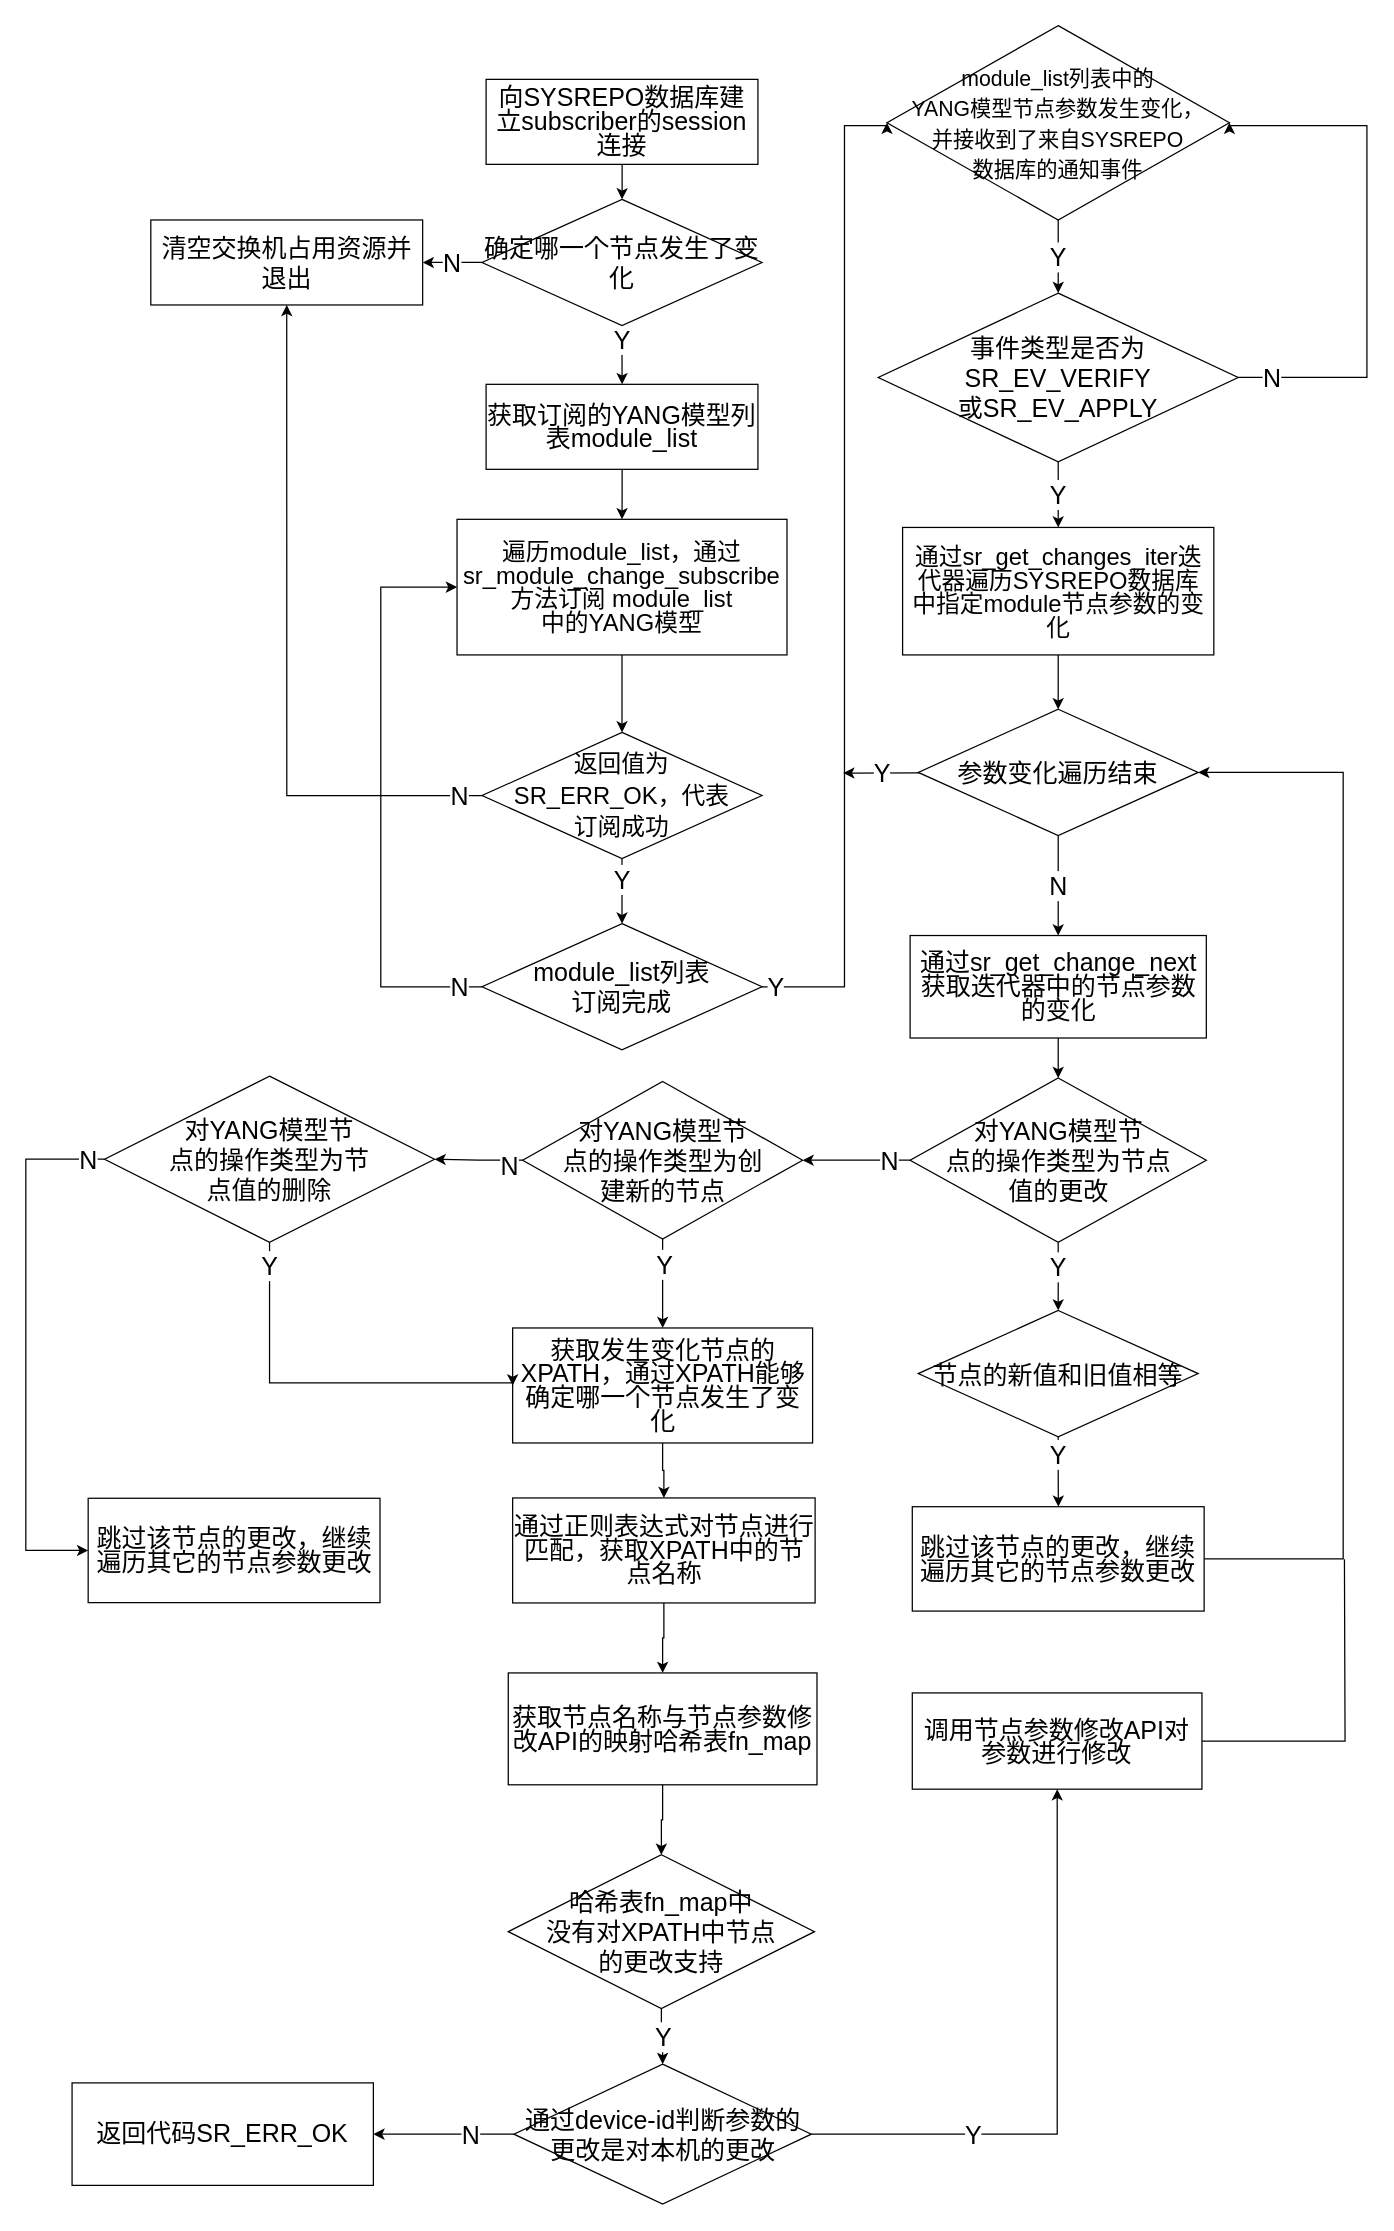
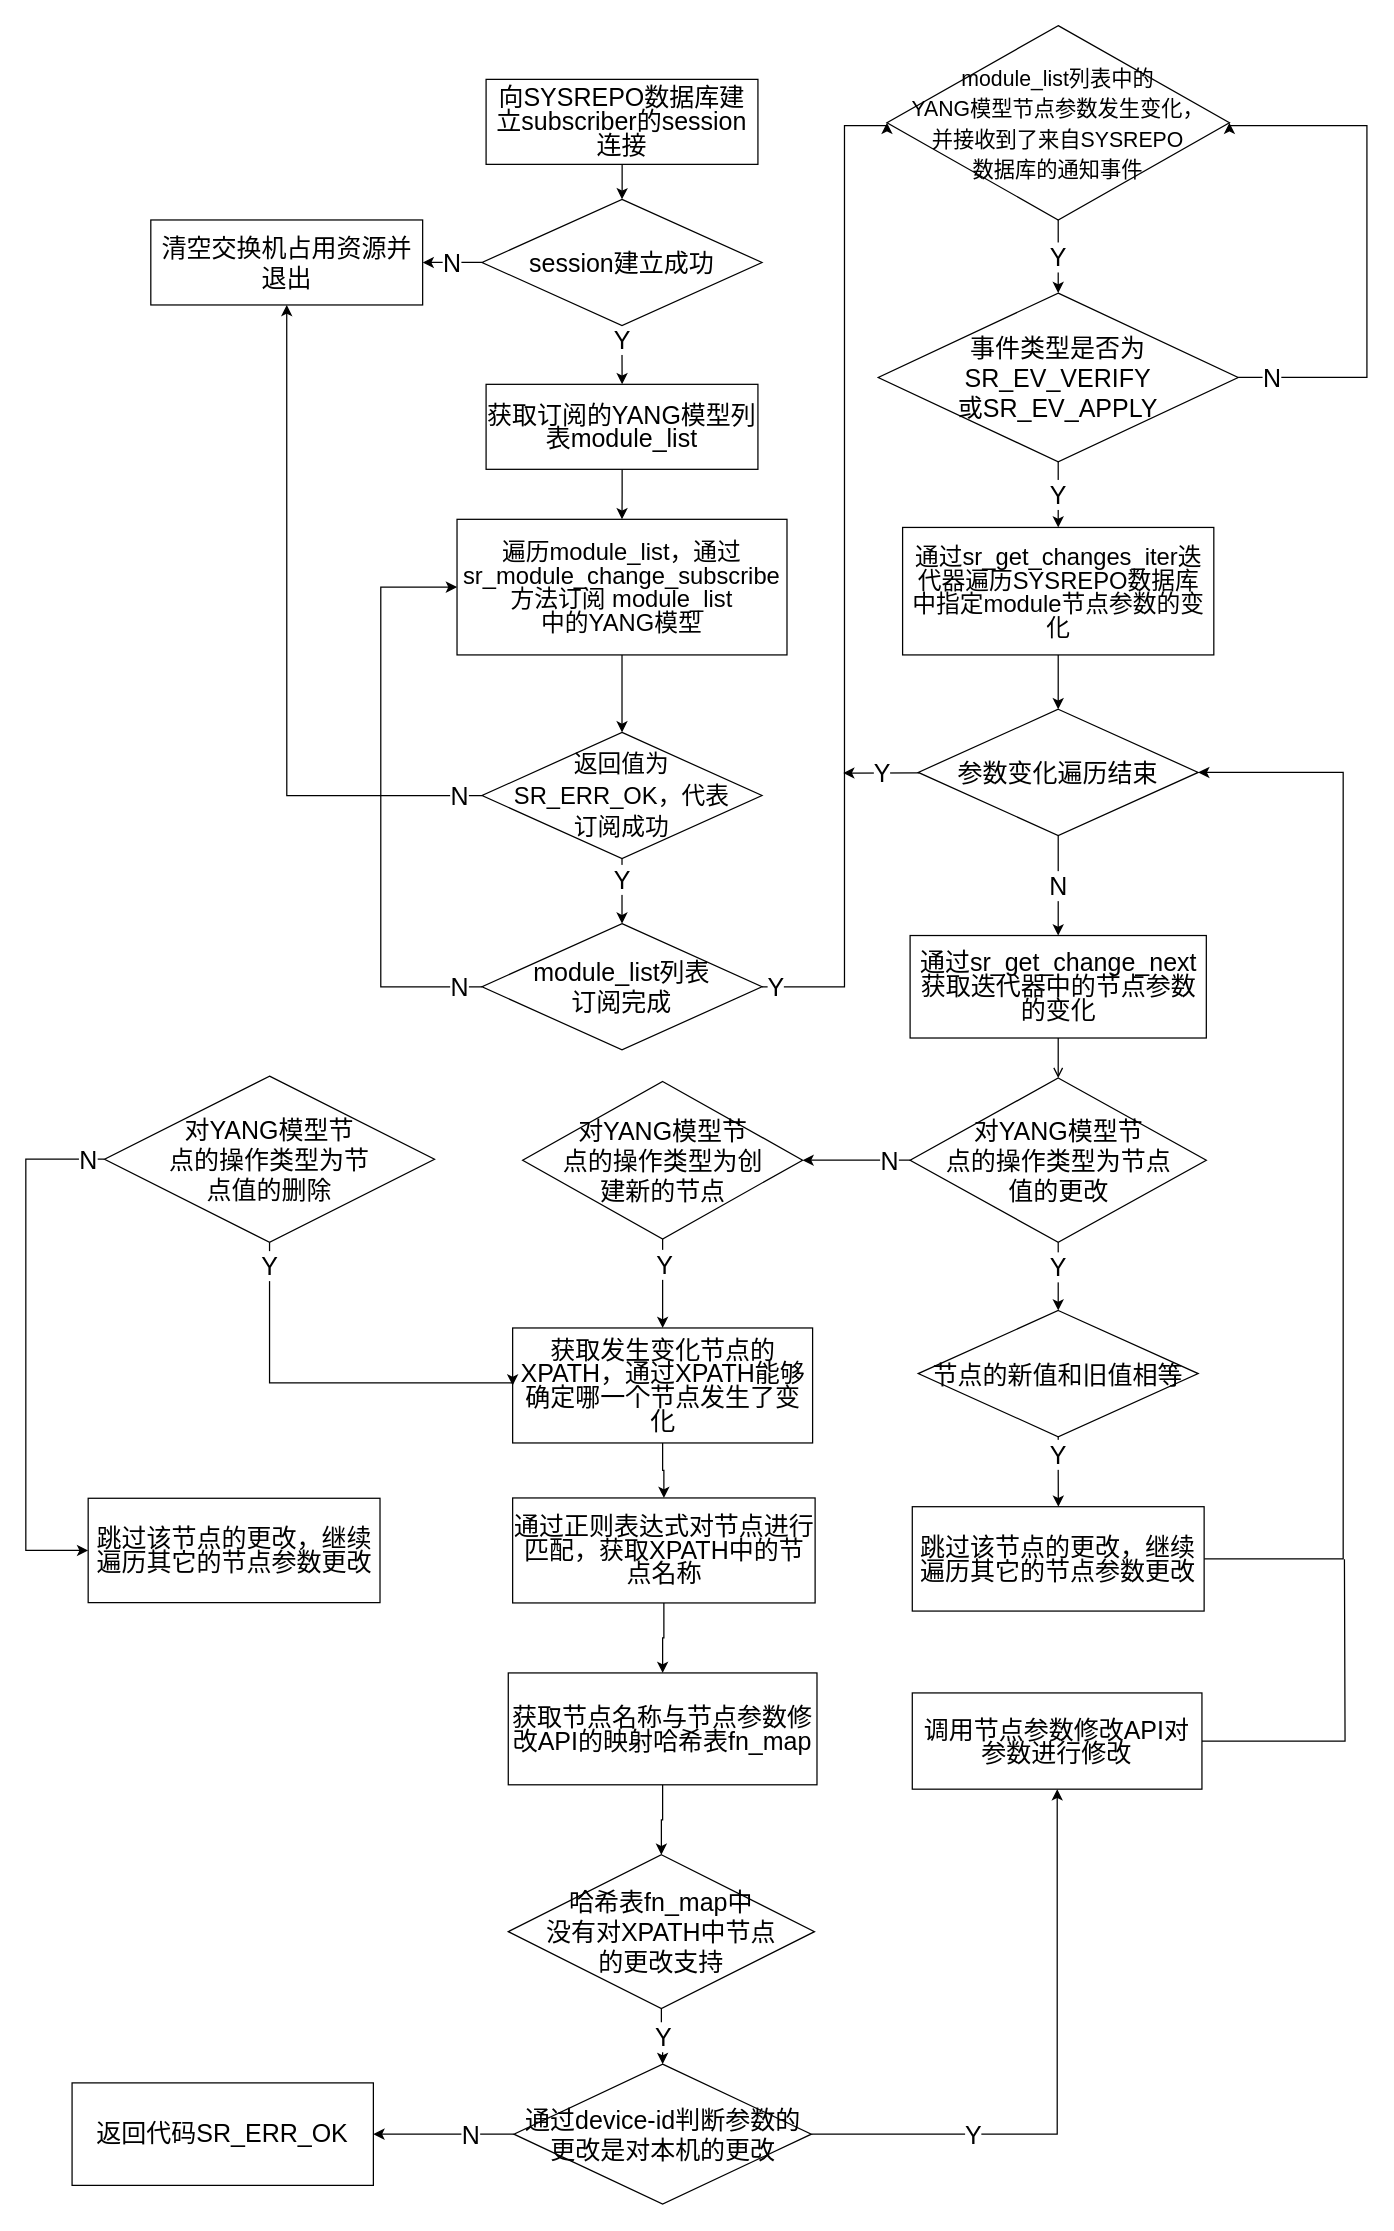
node "确定哪一个节点发生了变化": label "确定哪一个节点发生了变化" -> "session建立成功"
edge "通过sr_get_change_next获取迭代器中的节点参数的变化" -> "对YANG模型节 点的操作类型为节点 值的更改": arrowhead classic -> open
edge "对YANG模型节 点的操作类型为创 建新的节点" -> "对YANG模型节 点的操作类型为节 点值的删除": removed, label "N"
